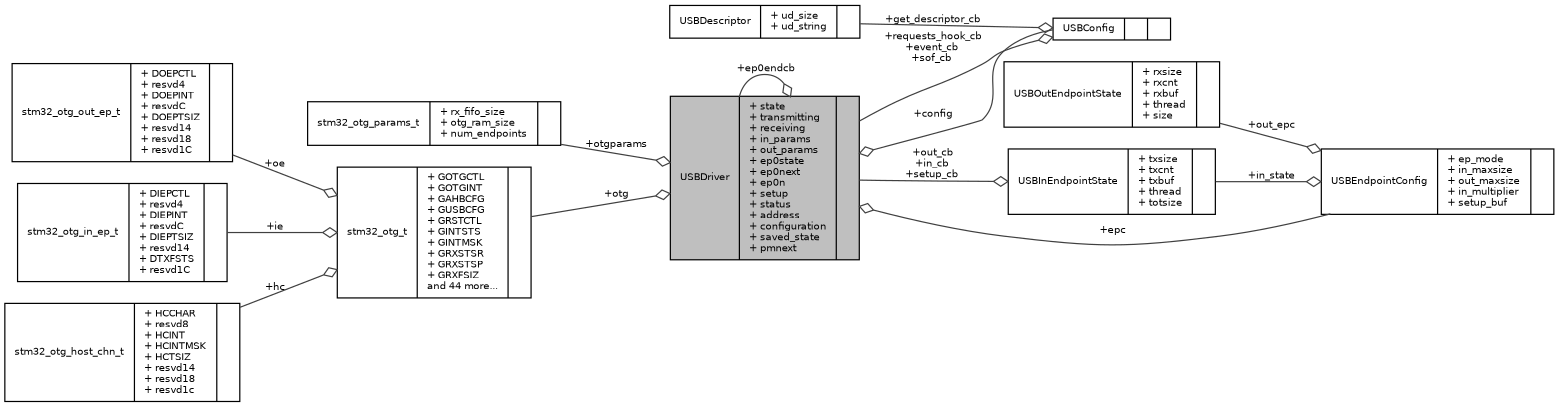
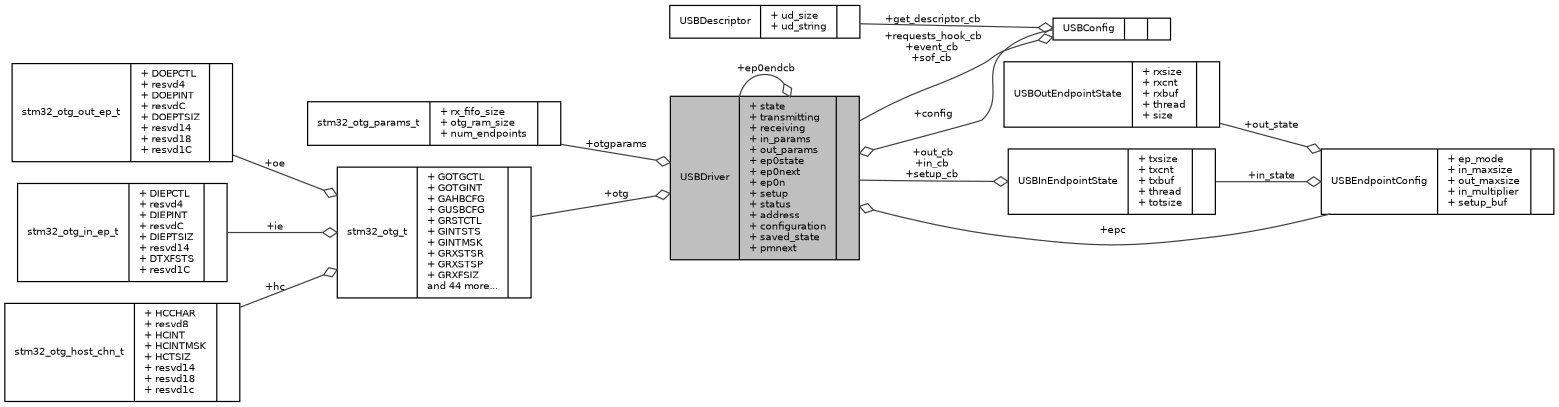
edge "USBOutEndpointState" -> "USBEndpointConfig": label " +out_epc" -> " +out_state"
